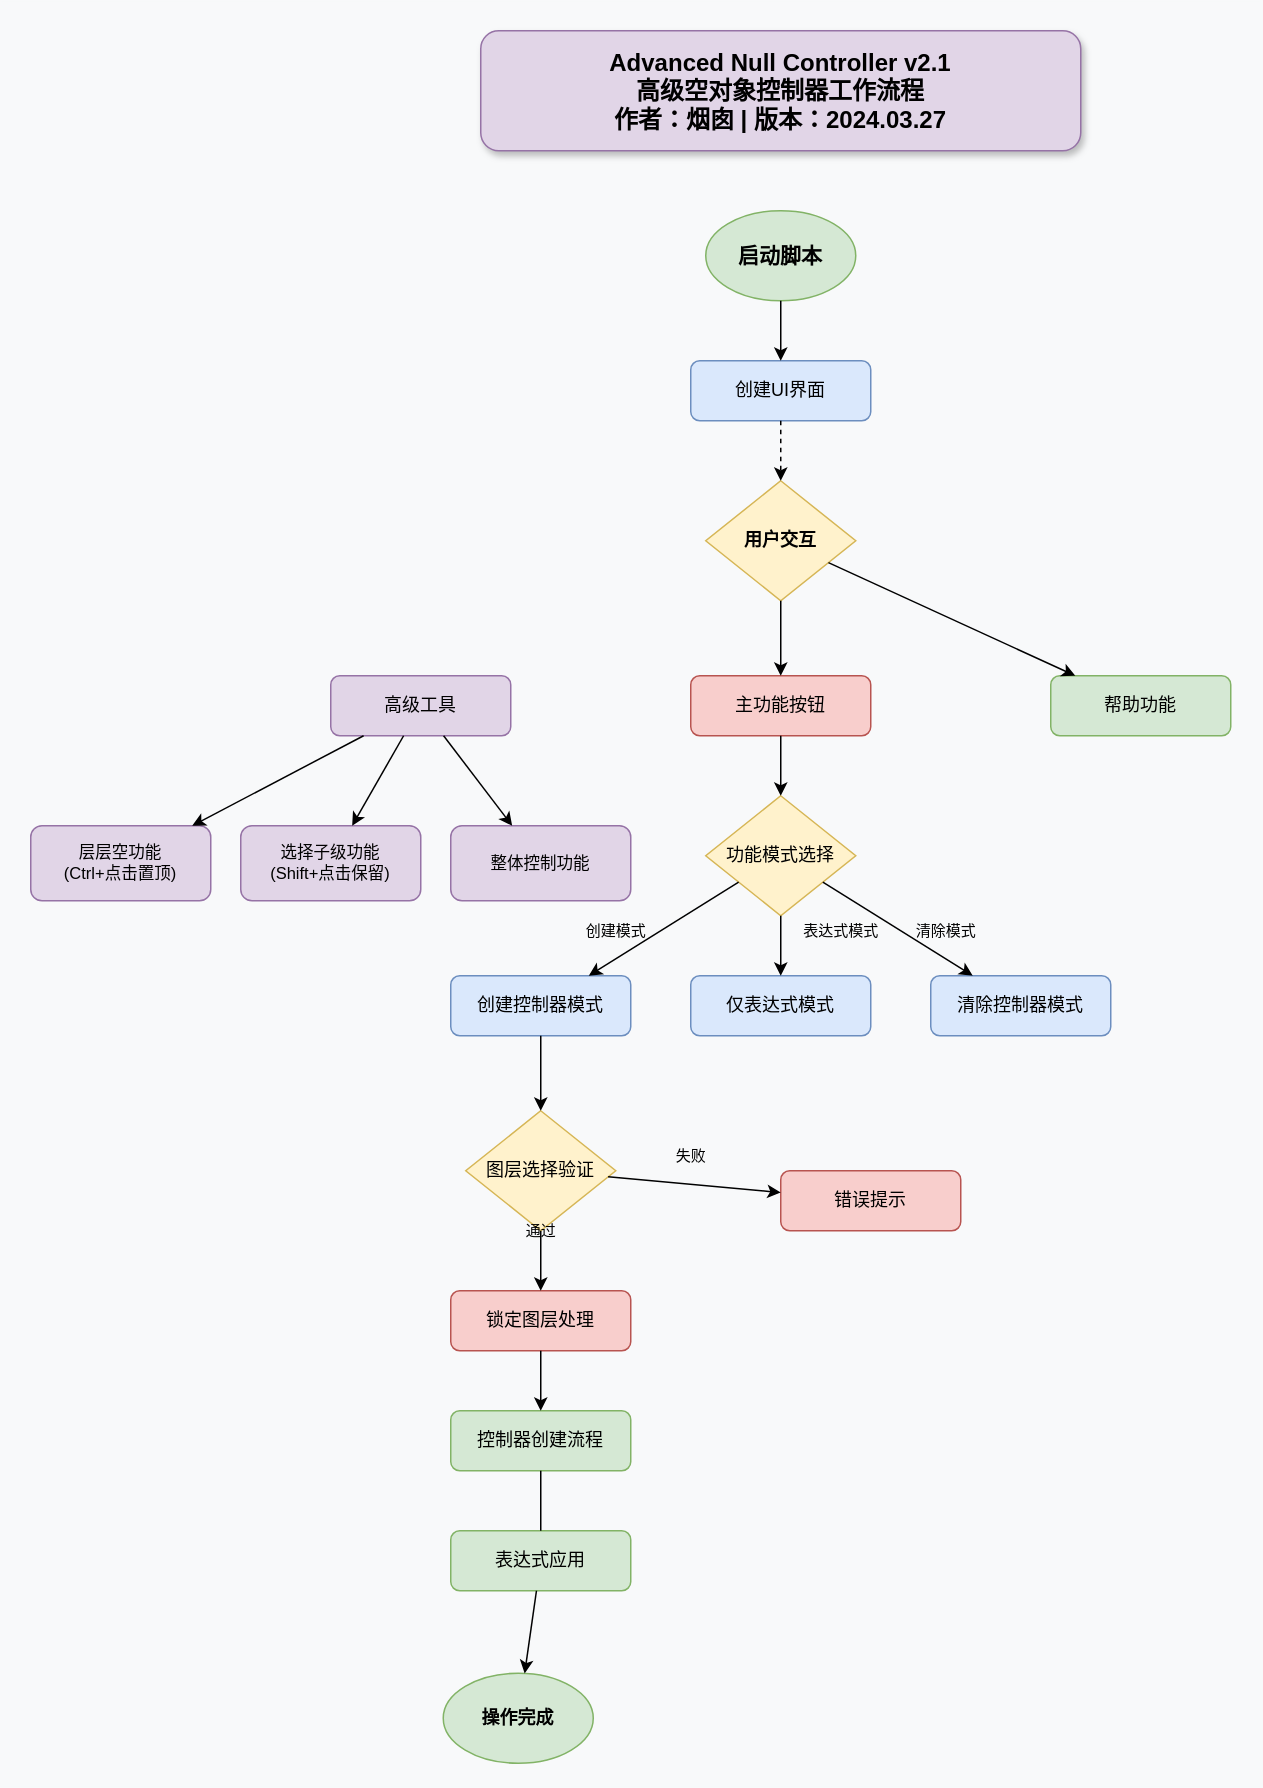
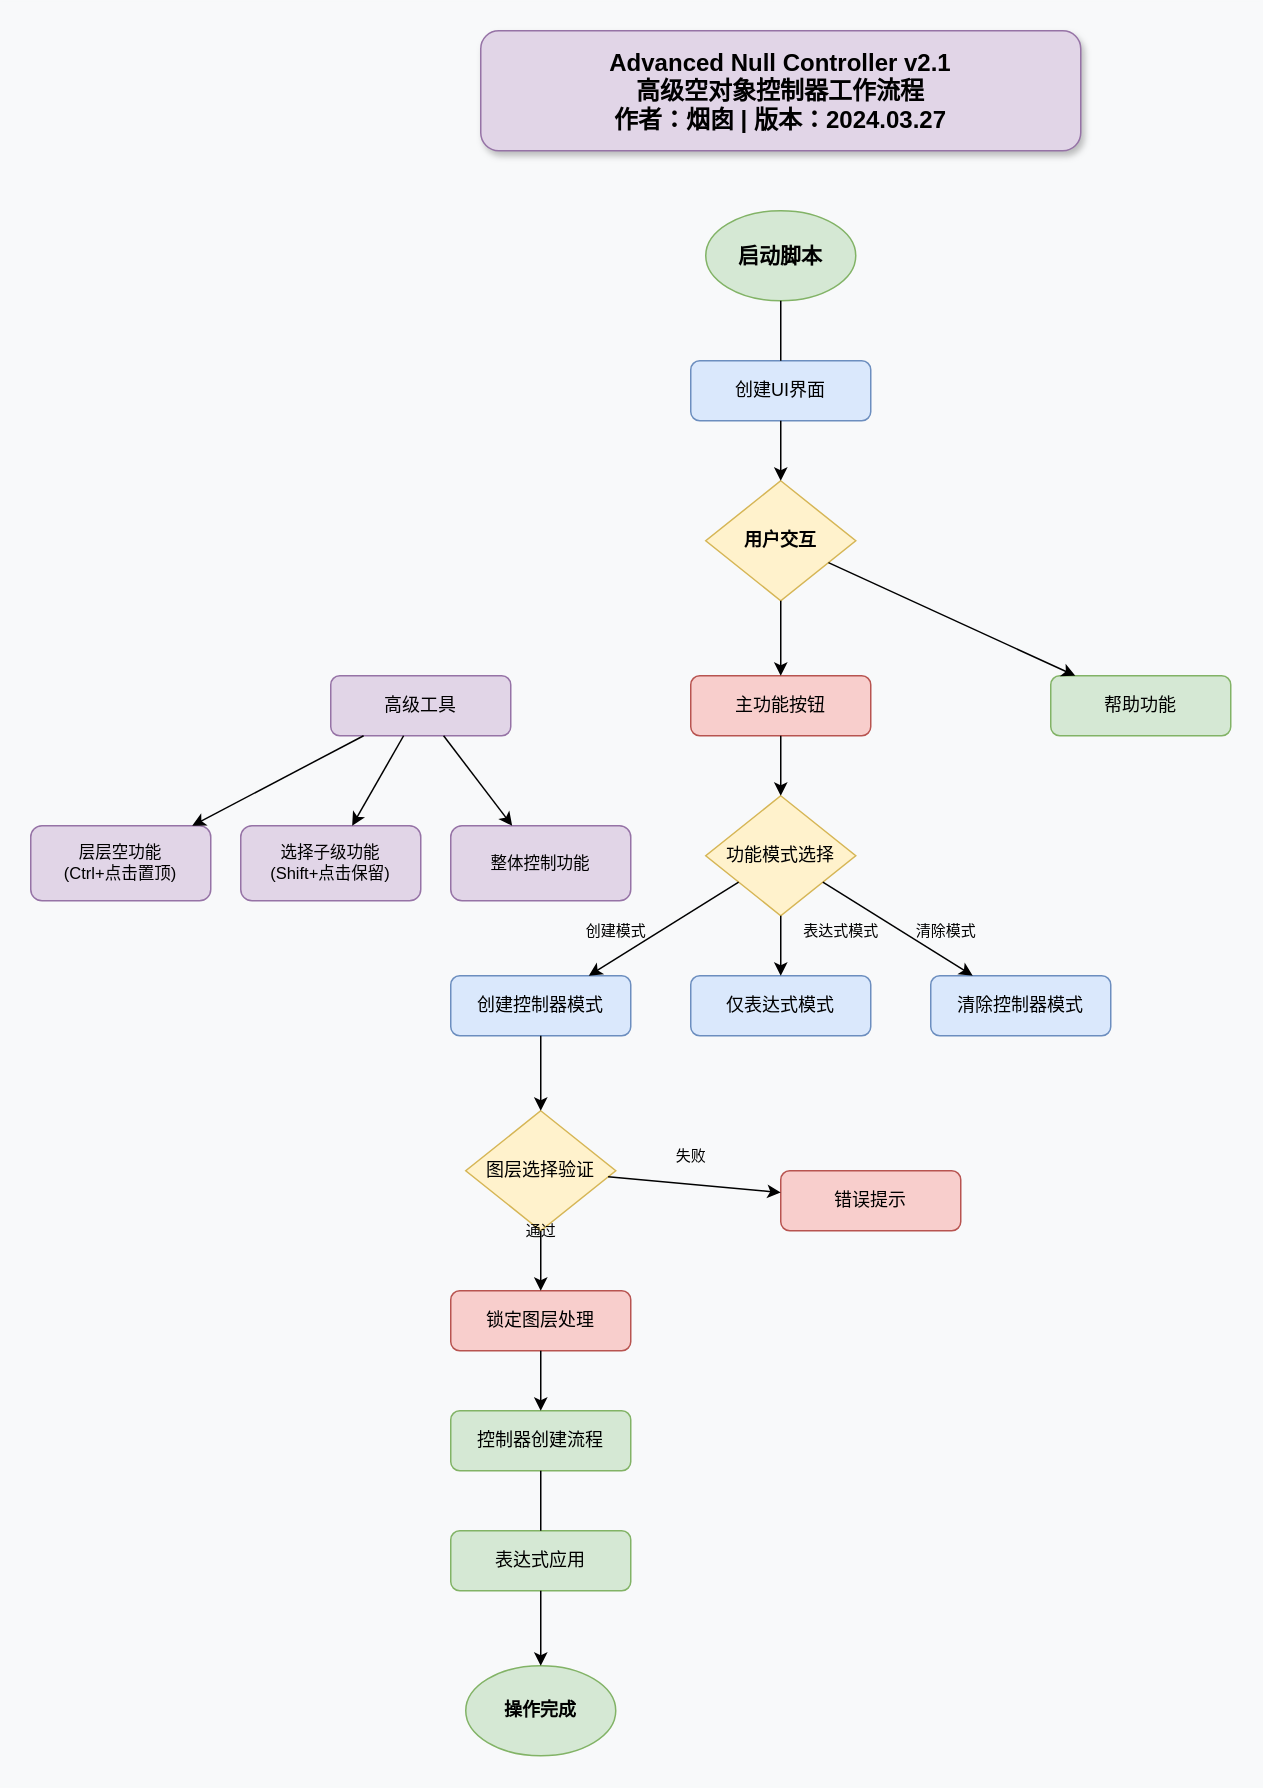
edge "启动脚本" -> "创建UI界面": arrowhead classic -> none
edge "创建UI界面" -> "用户交互": style dashed -> solid
node "操作完成": moved (518, 1718) -> (541, 1711)
